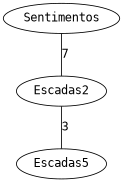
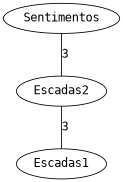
edge "Sentimentos" -- "Escadas2": label "7" -> "3"
node "Escadas5": label "Escadas5" -> "Escadas1"
